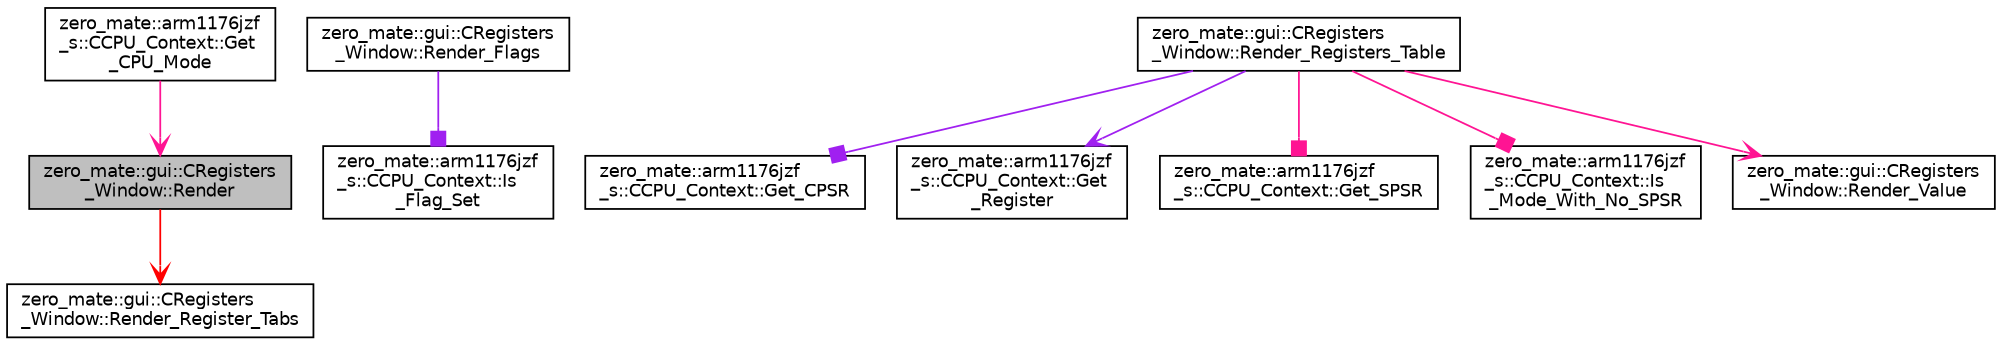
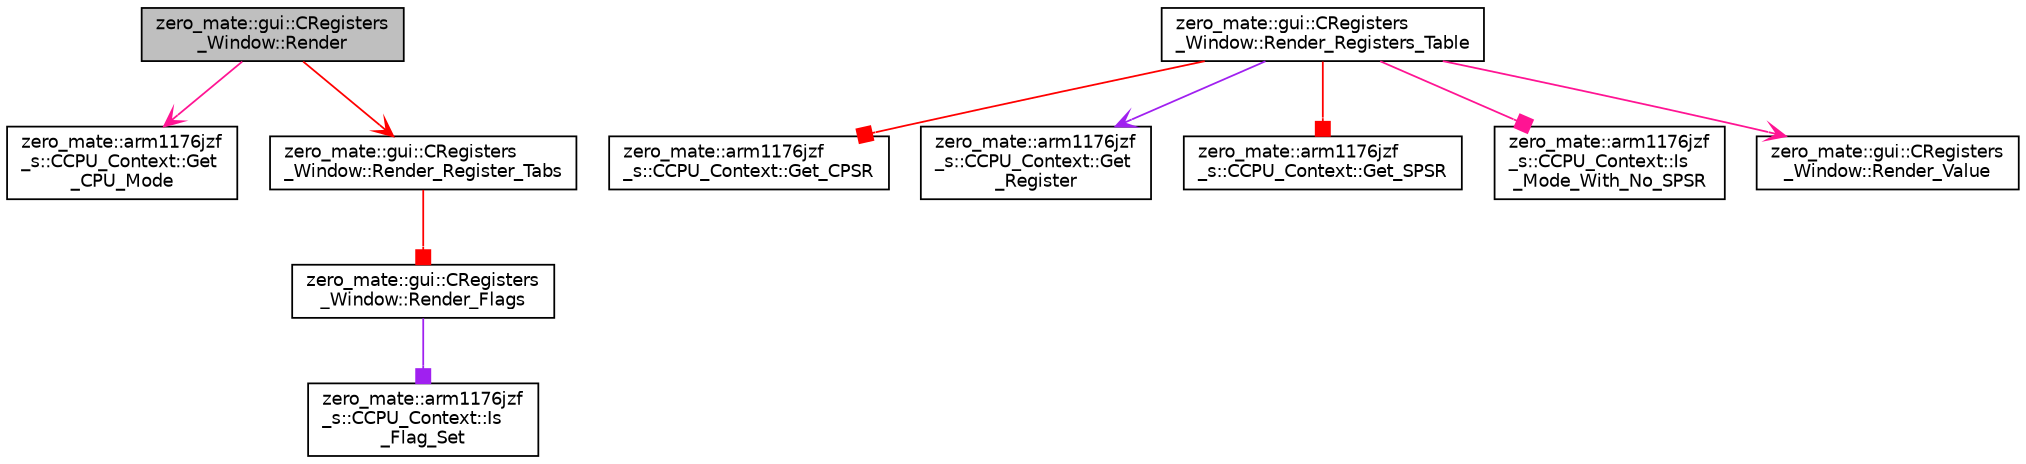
edge "zero_mate::gui::CRegisters _Window::Render_Registers_Table" -> "zero_mate::arm1176jzf _s::CCPU_Context::Get_SPSR": color deeppink -> red
edge "zero_mate::arm1176jzf _s::CCPU_Context::Get _CPU_Mode" -> "zero_mate::gui::CRegisters _Window::Render": reversed
edge "zero_mate::gui::CRegisters _Window::Render_Registers_Table" -> "zero_mate::arm1176jzf _s::CCPU_Context::Get_CPSR": color purple -> red
edge "zero_mate::gui::CRegisters _Window::Render_Register_Tabs" -> "zero_mate::gui::CRegisters _Window::Render_Flags": added
